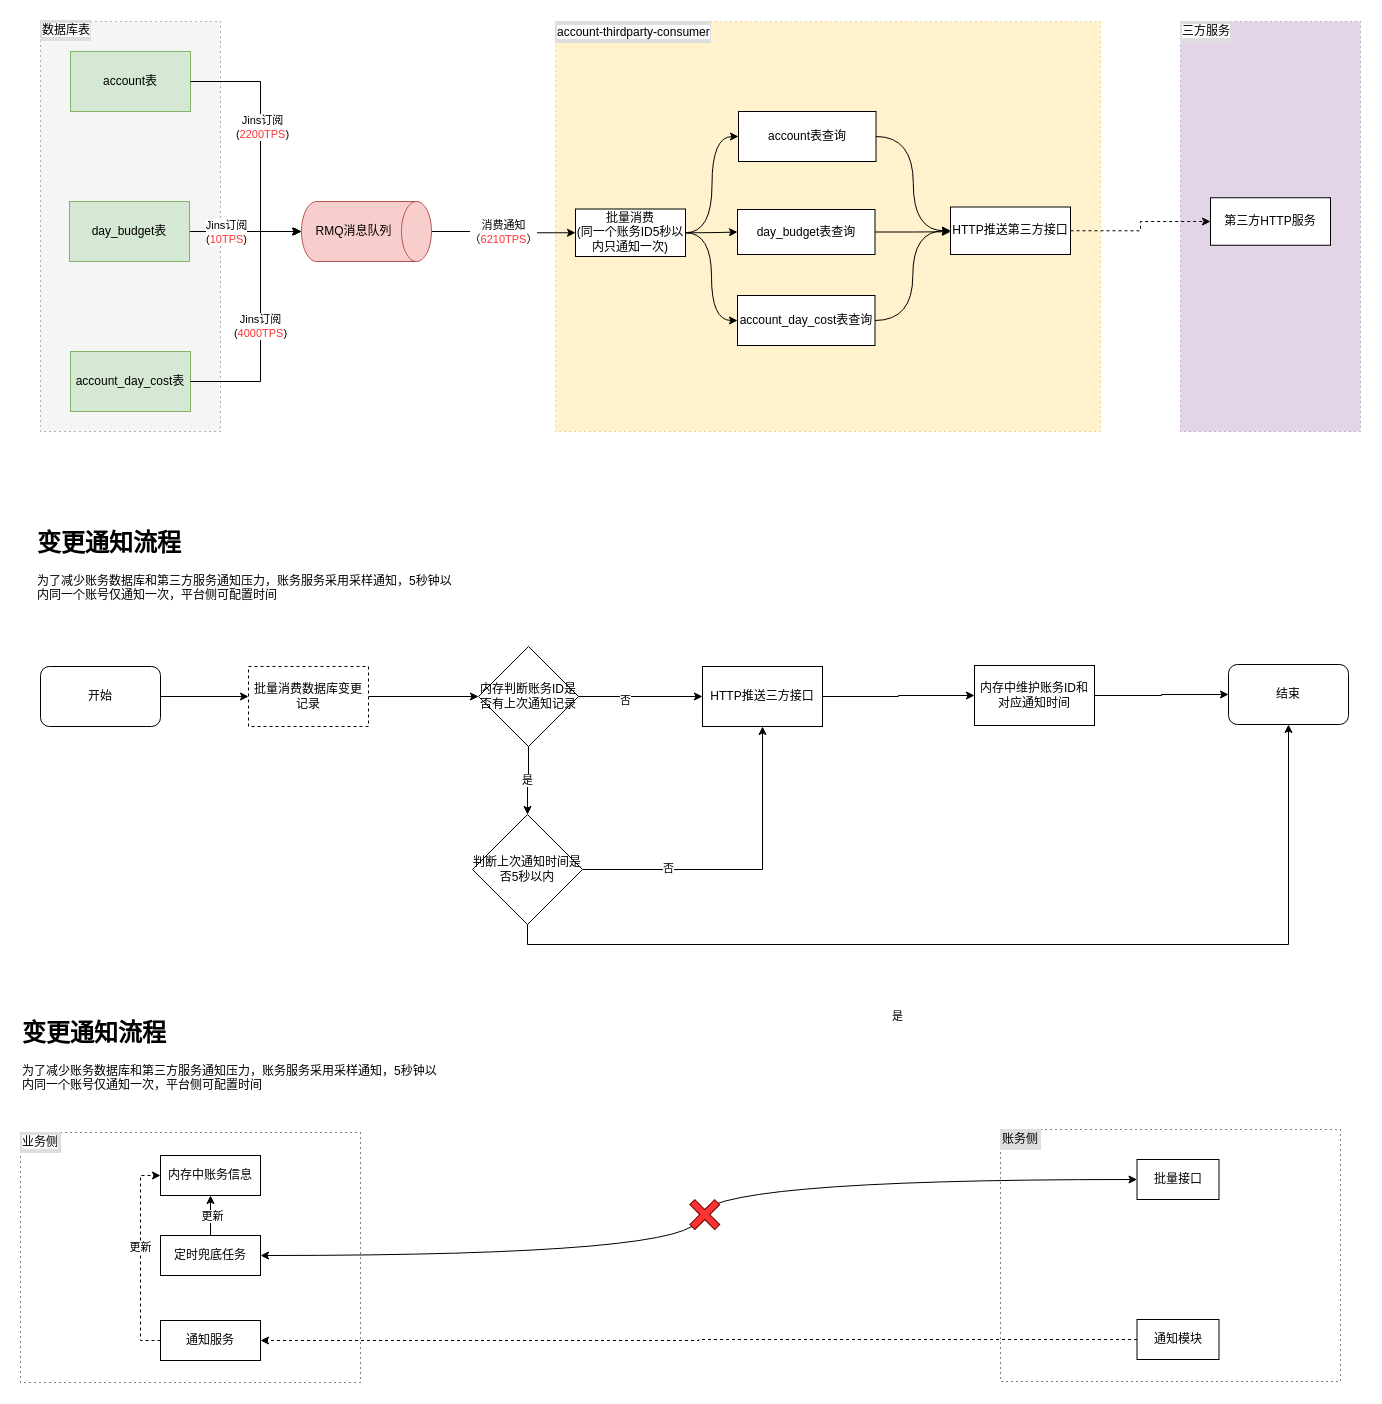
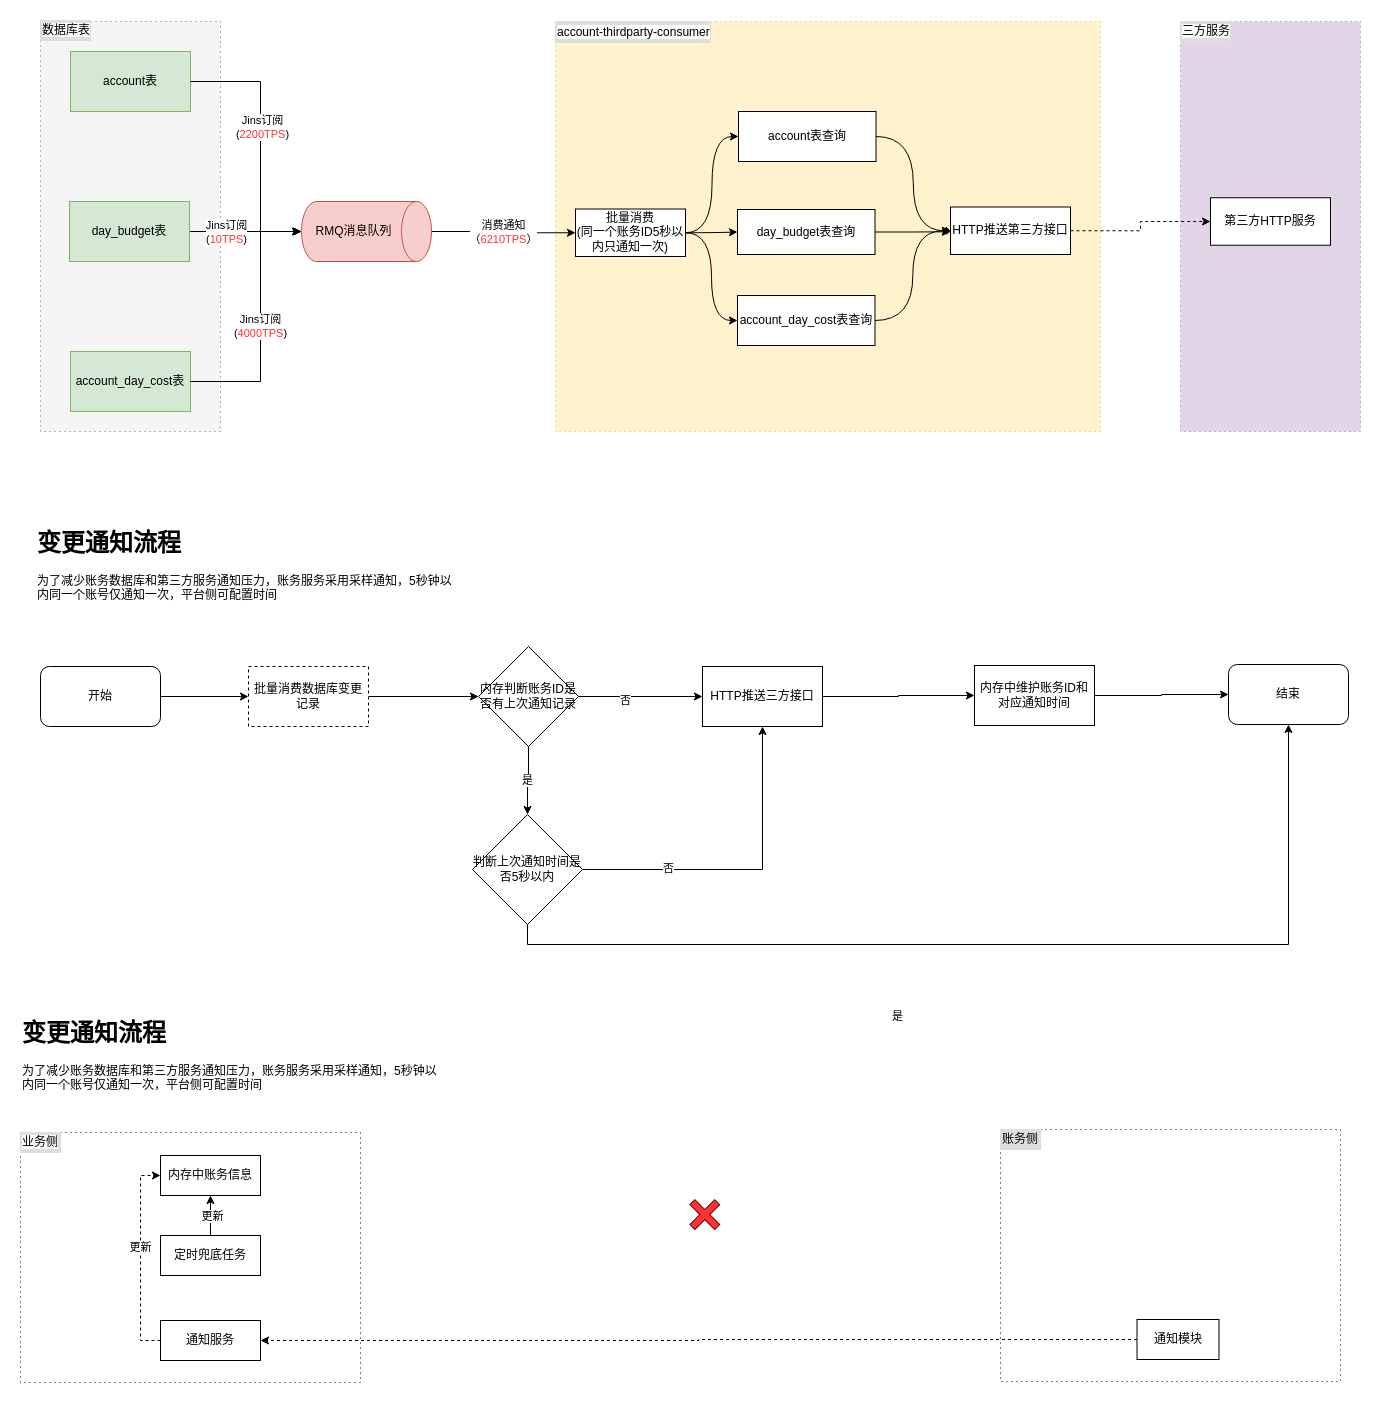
edge "account_day_cost表查询" -> "HTTP推送第三方接口": arrowhead classic -> diamond
node "批量接口": removed
edge "批量接口" -- "定时兜底任务": removed
